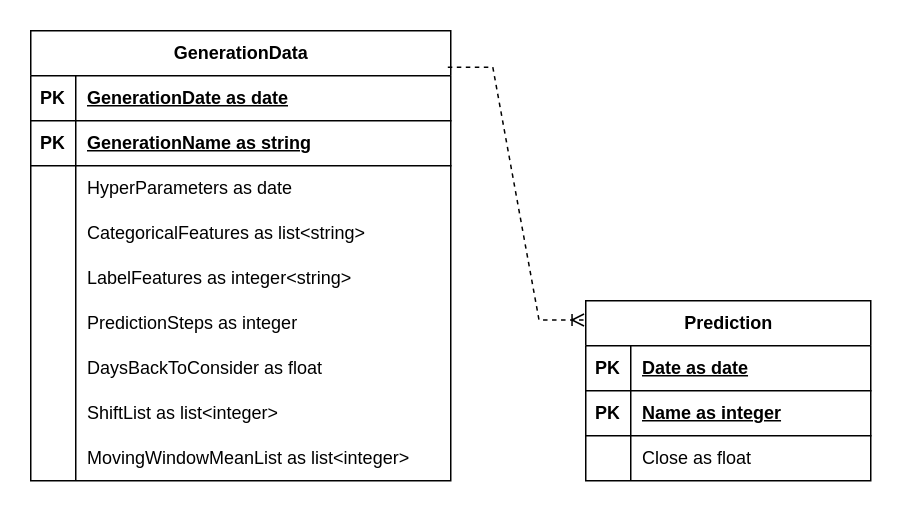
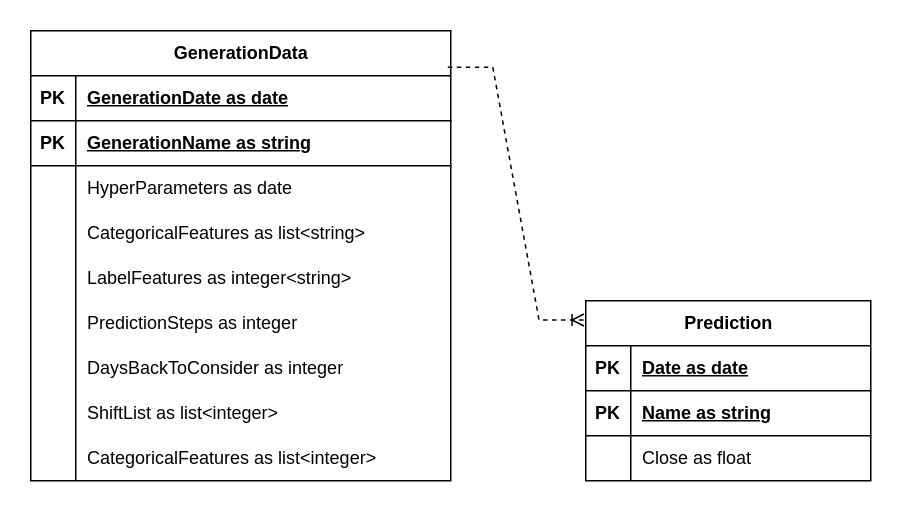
node "DaysBackToConsider as float": label "DaysBackToConsider as float" -> "DaysBackToConsider as integer"
node "Name as integer": label "Name as integer" -> "Name as string"
node "MovingWindowMeanList as list<integer>": label "MovingWindowMeanList as list<integer>" -> "CategoricalFeatures as list<integer>"
